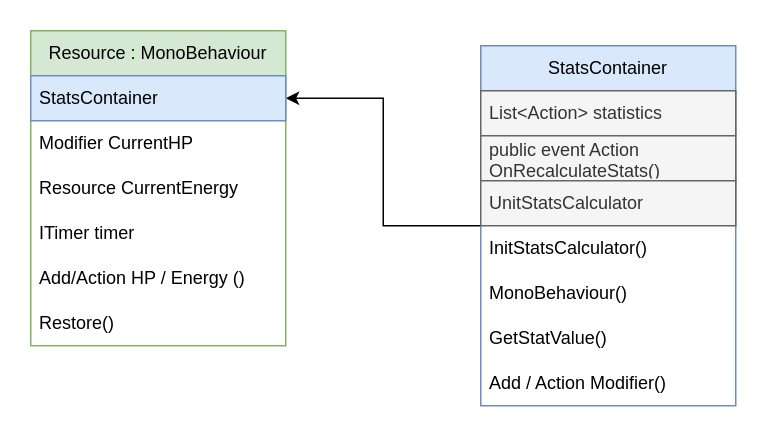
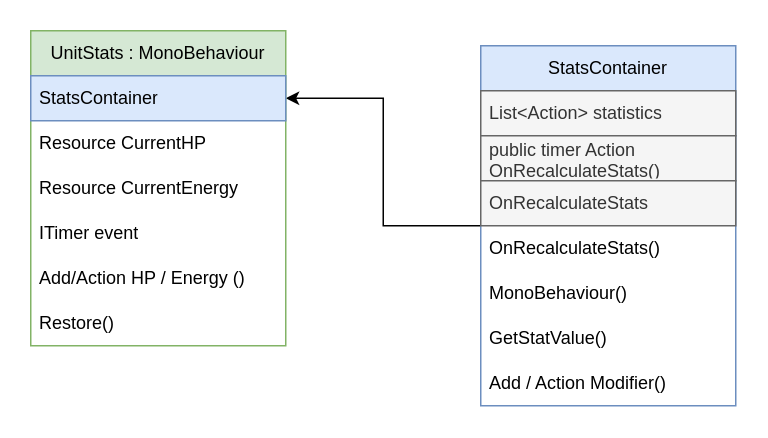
node "Resource : MonoBehaviour": label "Resource : MonoBehaviour" -> "UnitStats : MonoBehaviour"
node "Modifier CurrentHP": label "Modifier CurrentHP" -> "Resource CurrentHP"
node "public event Action OnRecalculateStats()": label "public event Action OnRecalculateStats()" -> "public timer Action OnRecalculateStats()"
node "UnitStatsCalculator": label "UnitStatsCalculator" -> "OnRecalculateStats"
node "ITimer timer": label "ITimer timer" -> "ITimer event"
node "InitStatsCalculator()": label "InitStatsCalculator()" -> "OnRecalculateStats()"
